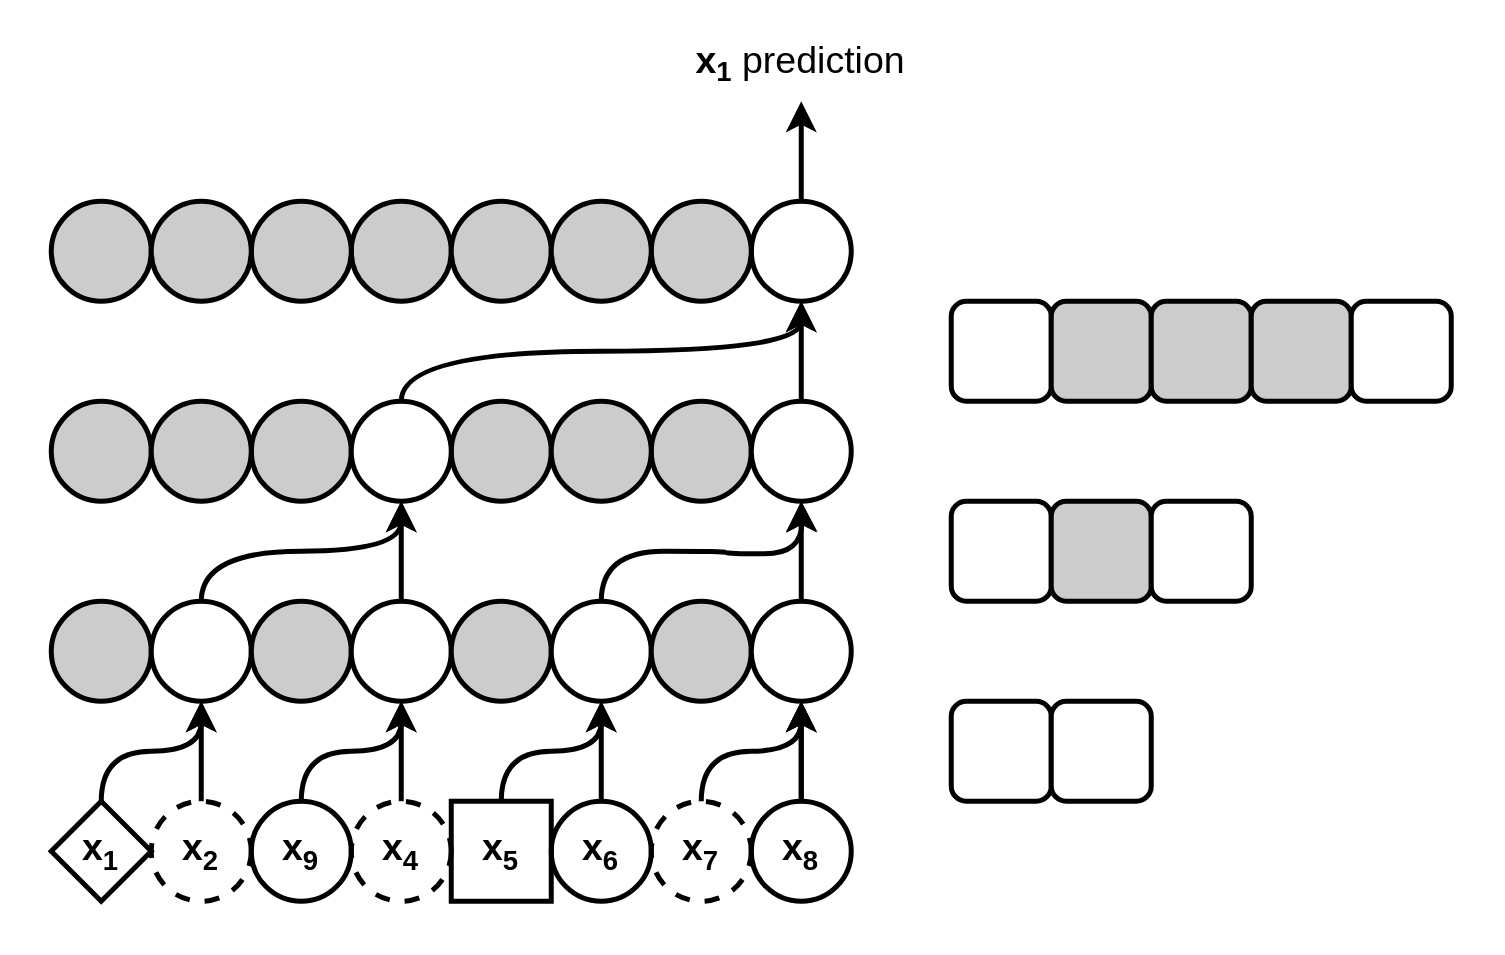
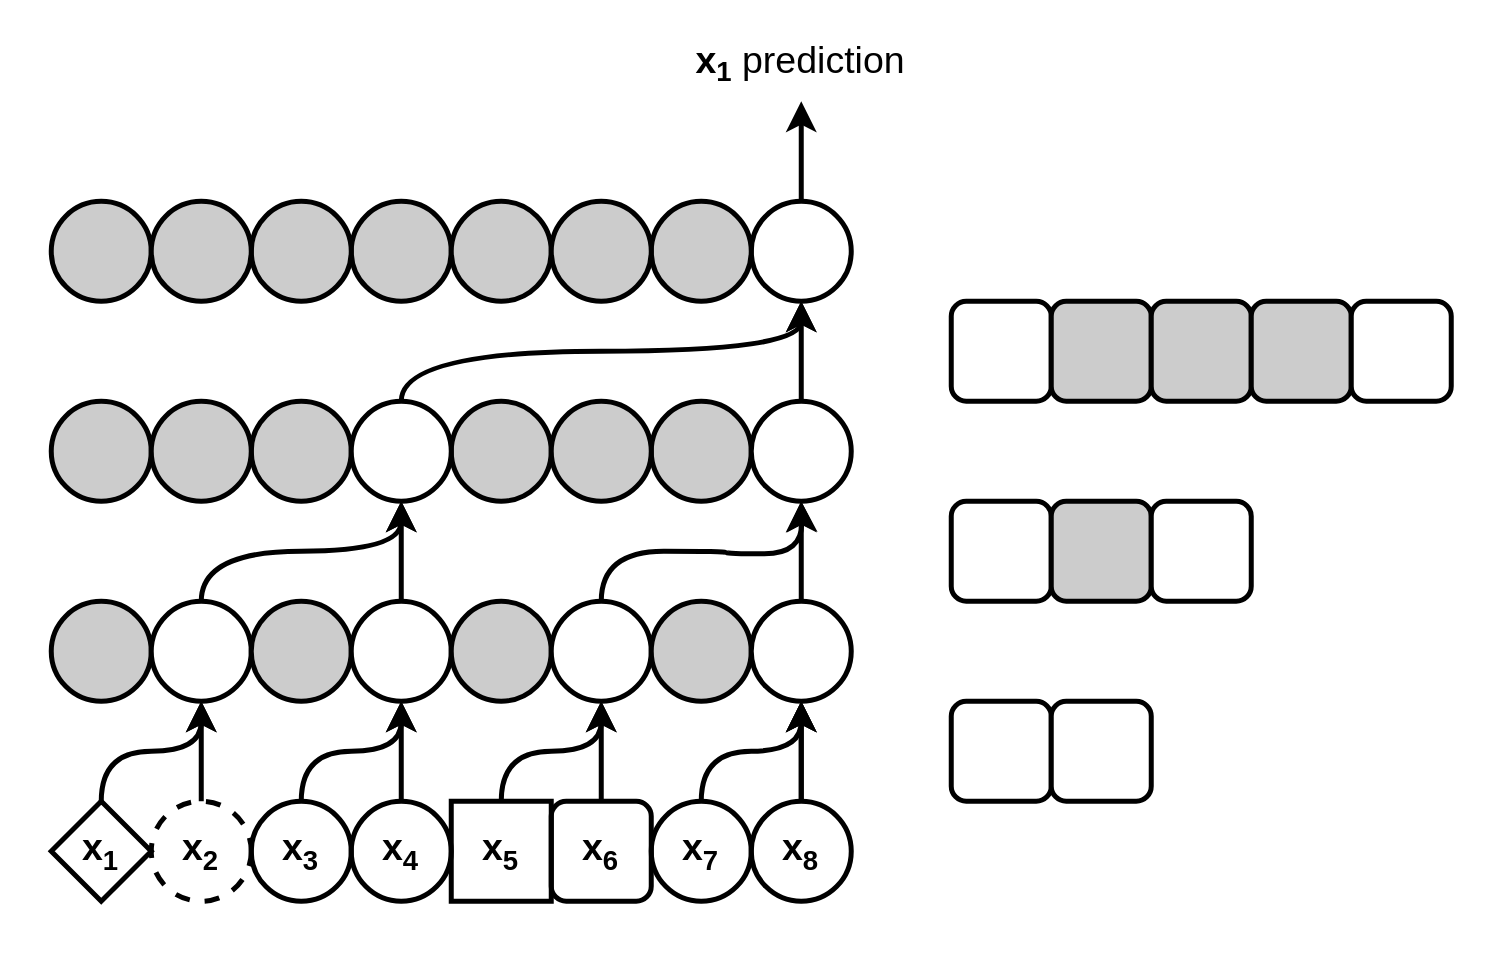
node "x9": label "x9" -> "x3"
node "x4": style dashed -> solid
node "x6": shape ellipse -> rounded rectangle
node "x7": style dashed -> solid
